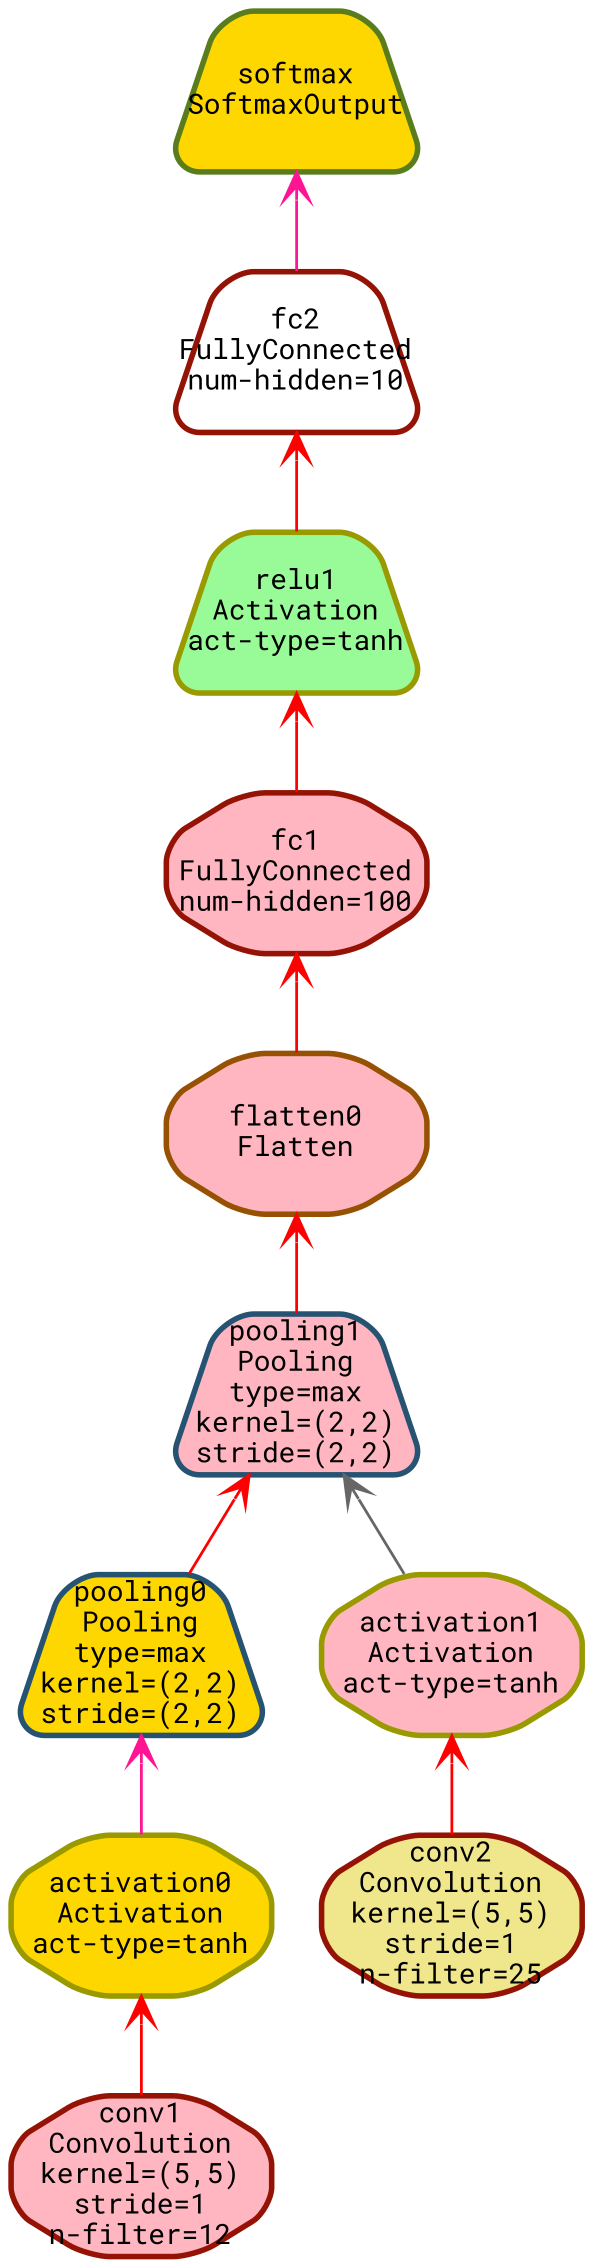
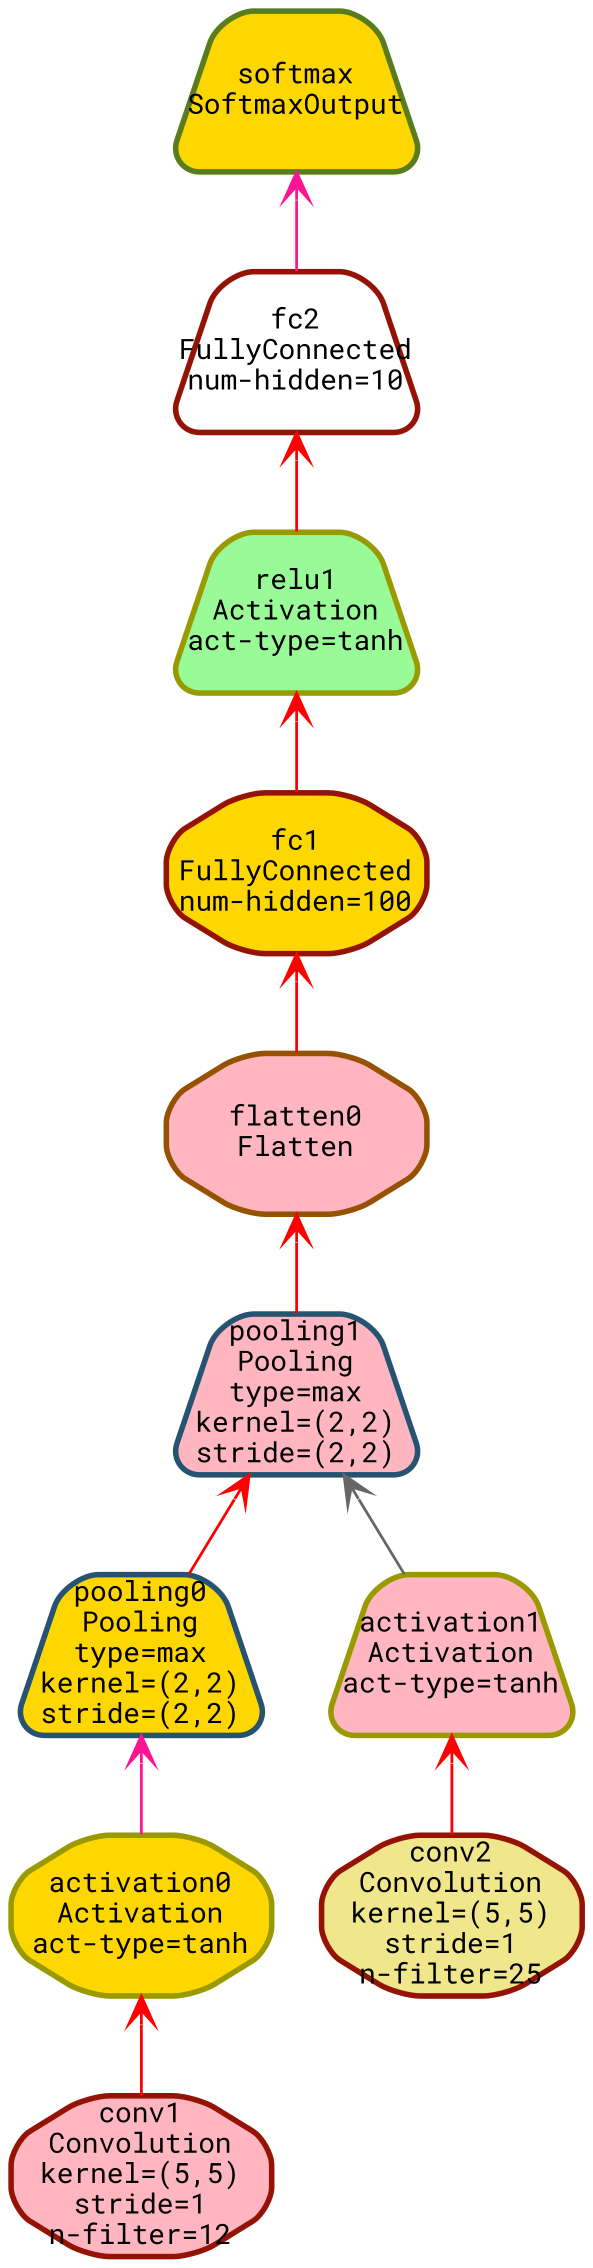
node "fc1 FullyConnected num-hidden=100": fillcolor lightpink -> gold
node "activation1 Activation act-type=tanh": shape octagon -> trapezium
